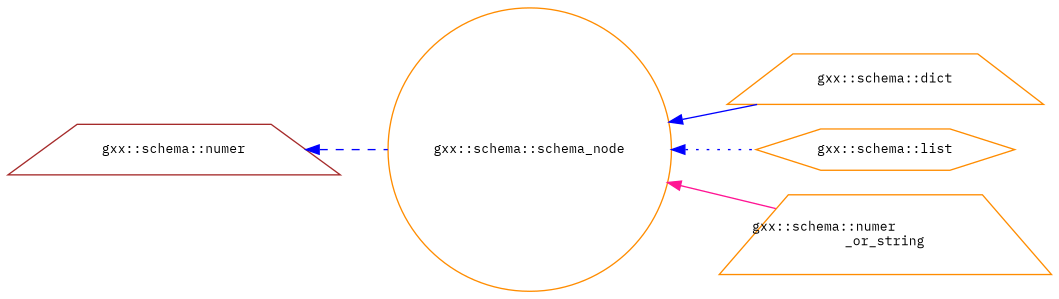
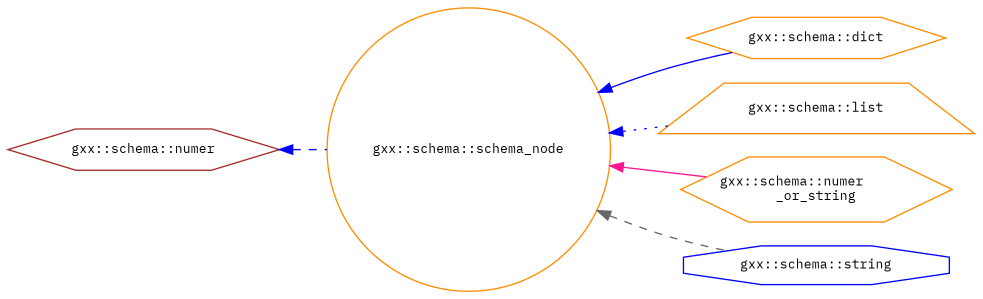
node "gxx::schema::dict": shape trapezium -> hexagon
node "gxx::schema::numer": shape trapezium -> hexagon
node "gxx::schema::list": shape hexagon -> trapezium
node "gxx::schema::numer _or_string": shape trapezium -> hexagon
node "gxx::schema::string": added
